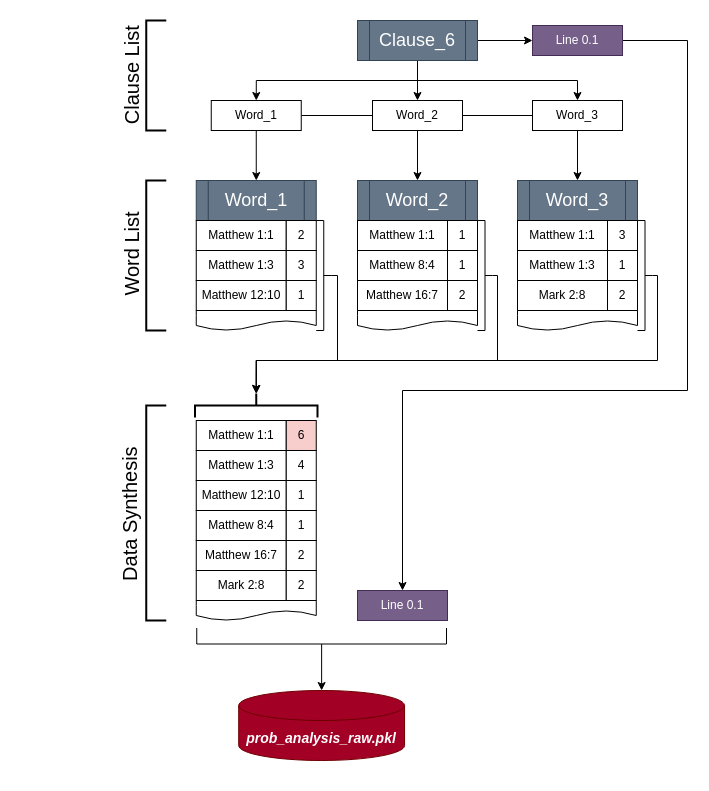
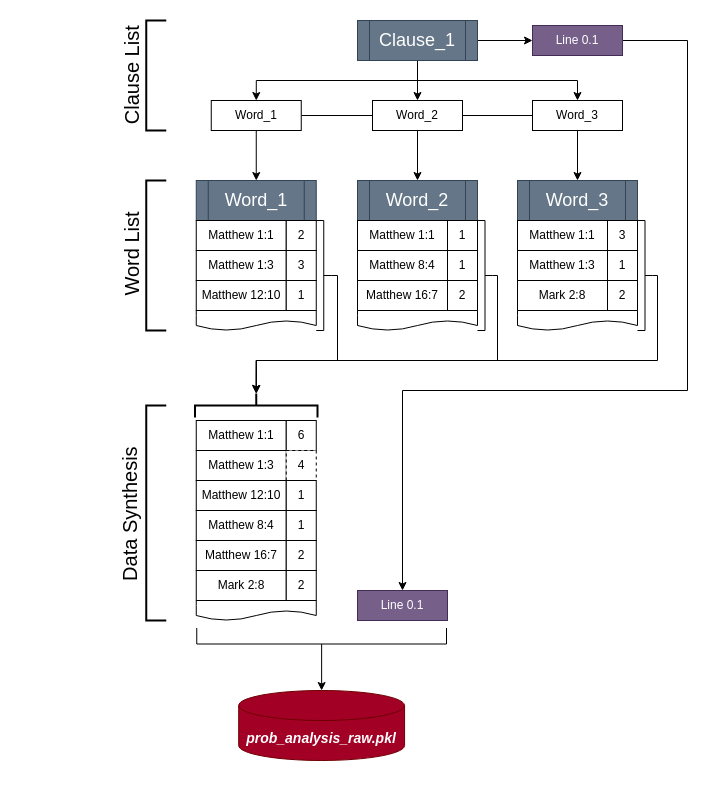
node "Clause_6": label "Clause_6" -> "Clause_1"
node "6": fillcolor #f8cecc -> #ffffff
node "4": style solid -> dashed
